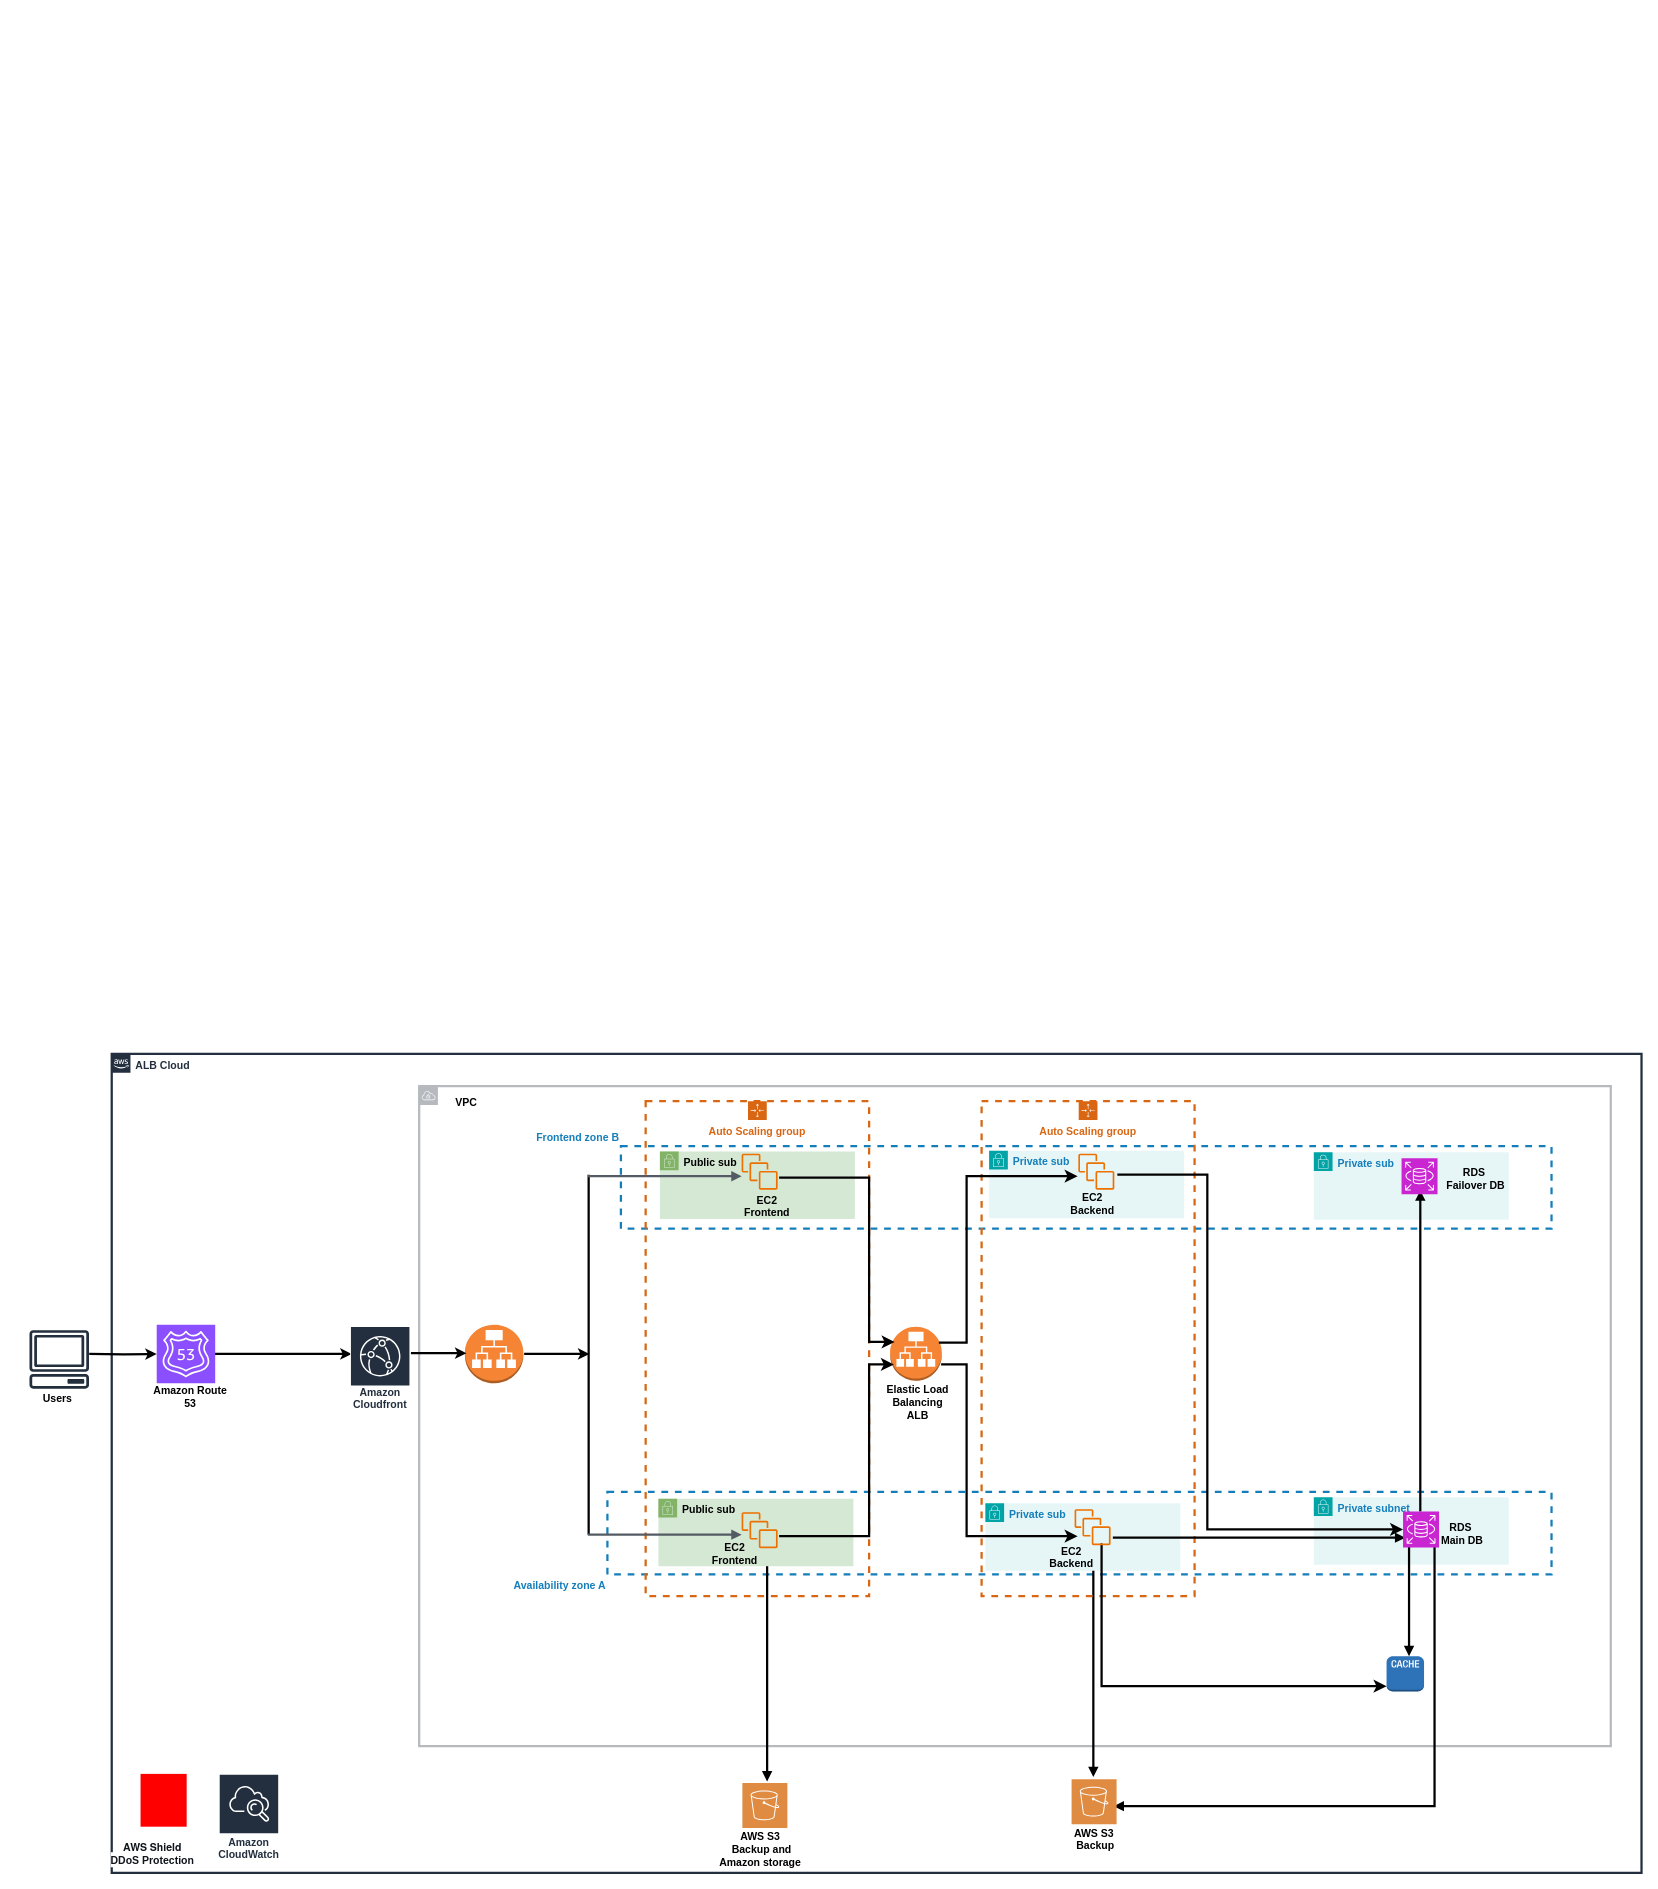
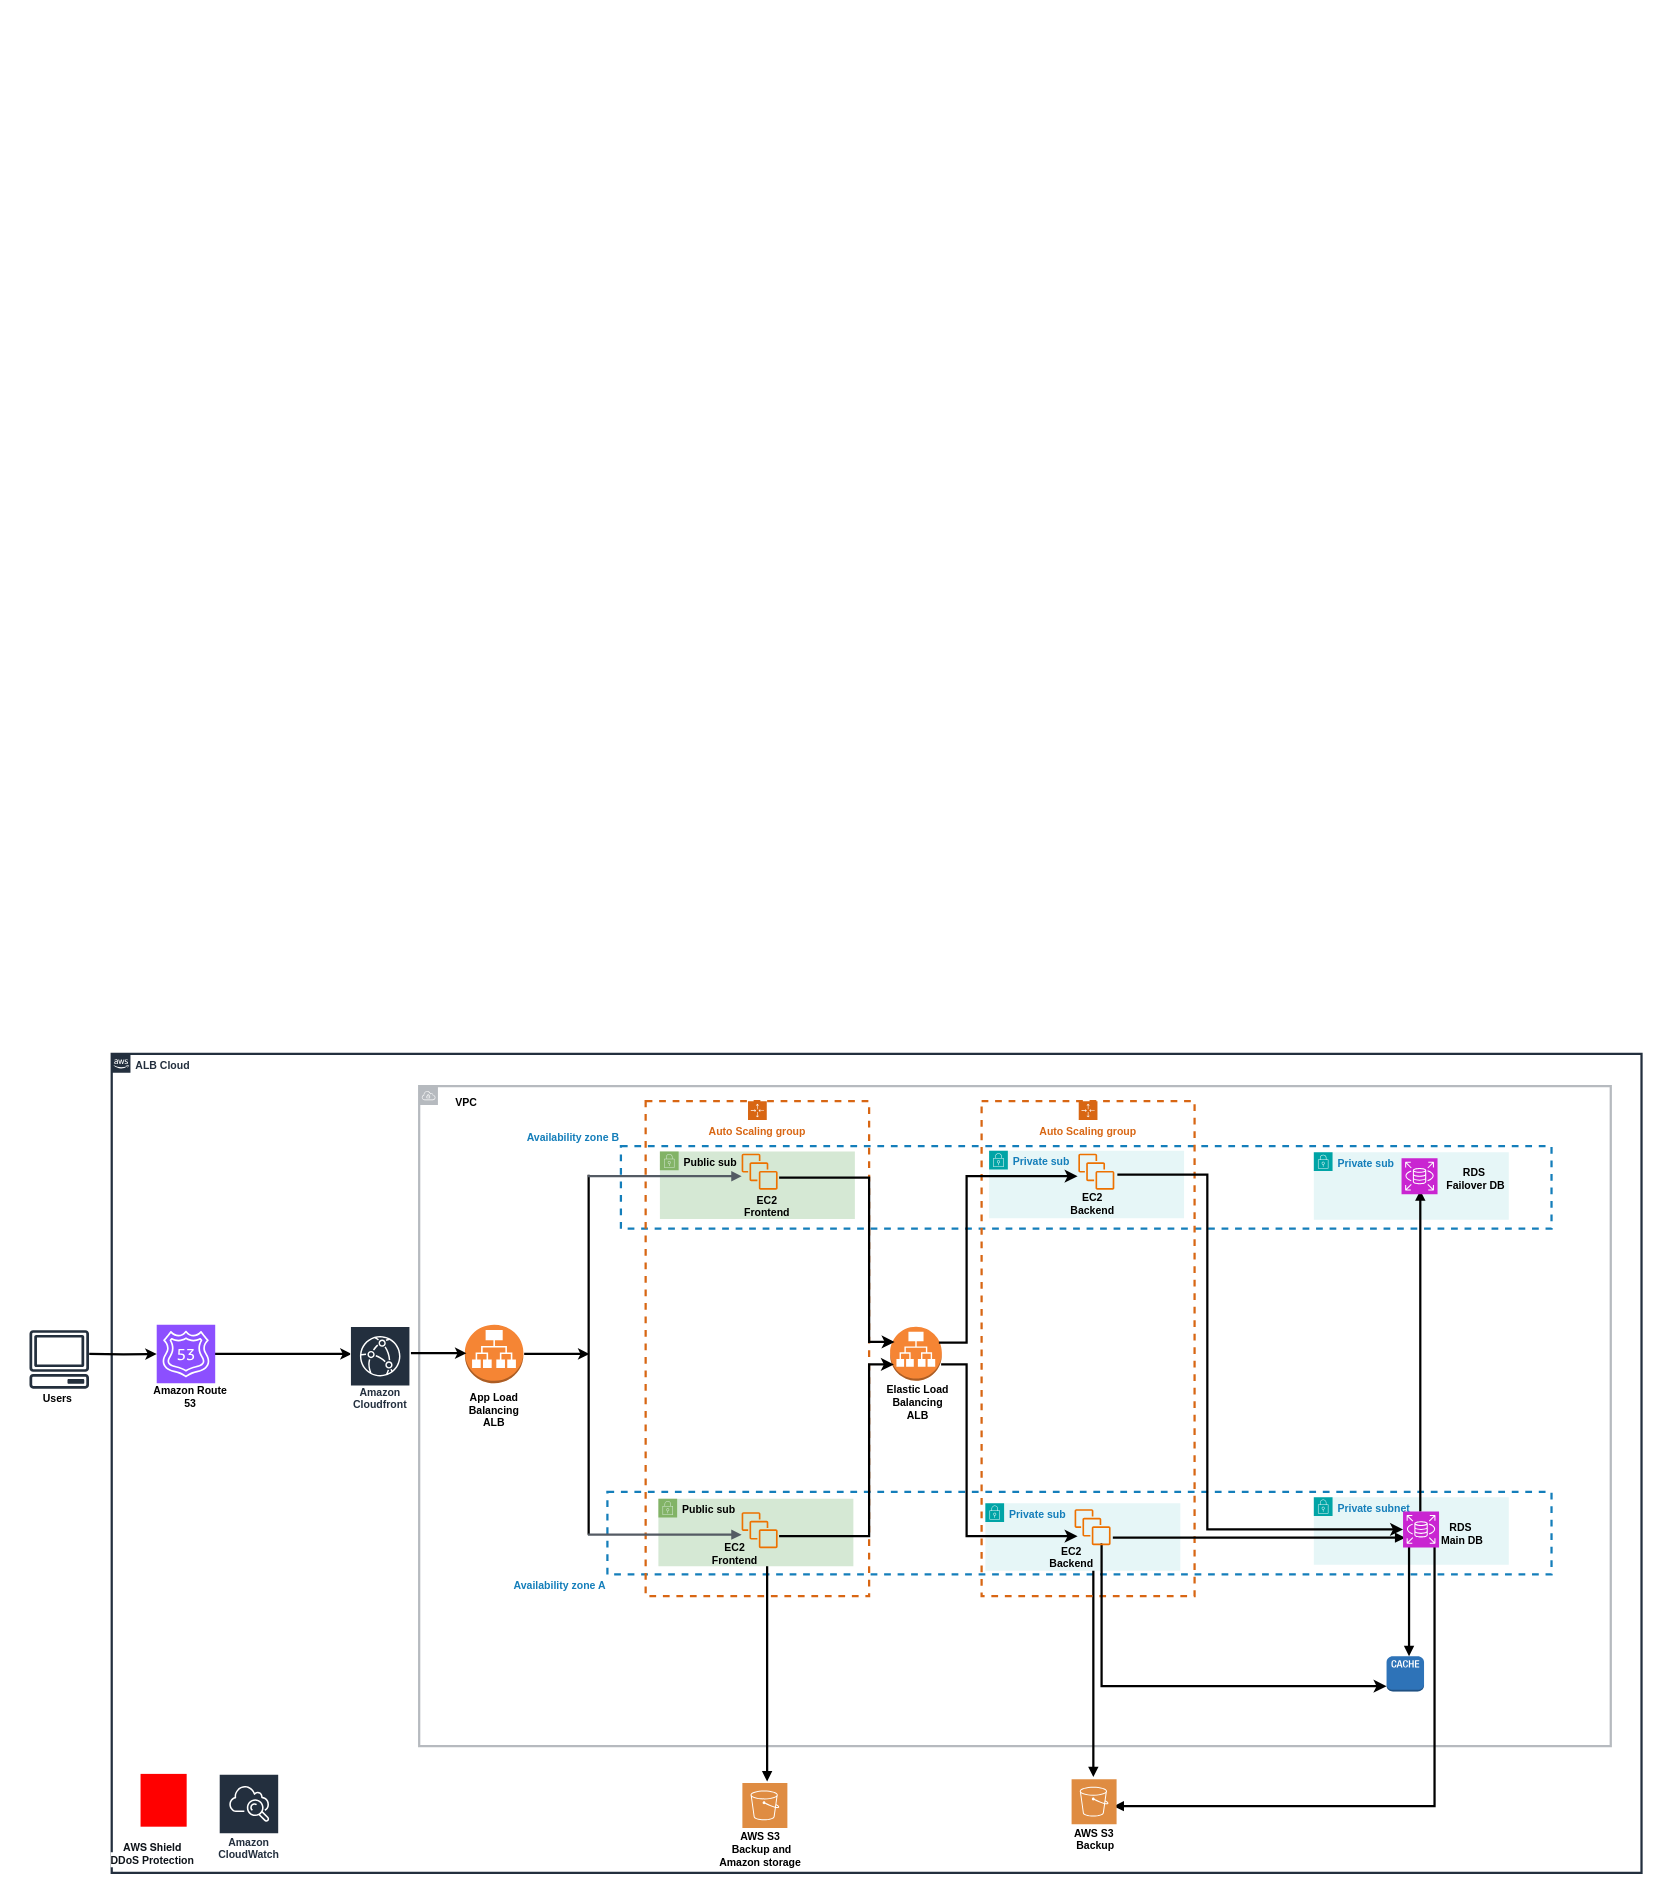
node "Frontend zone B": label "Frontend zone B" -> "Availability zone B"
node "App Load Balancing ALB": added
